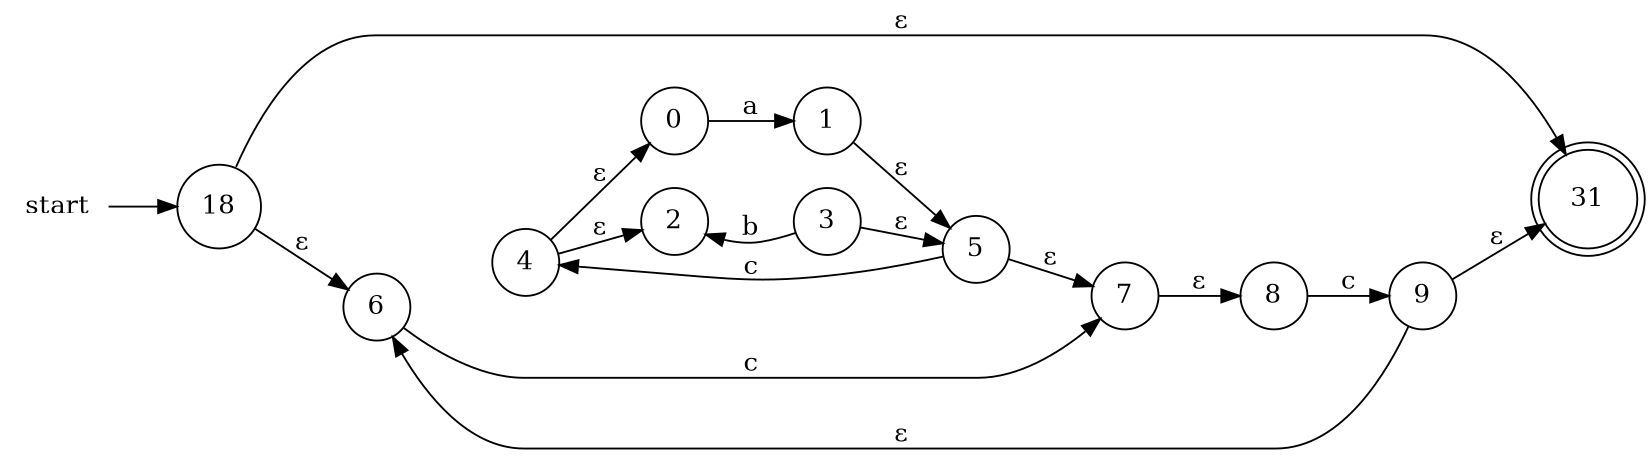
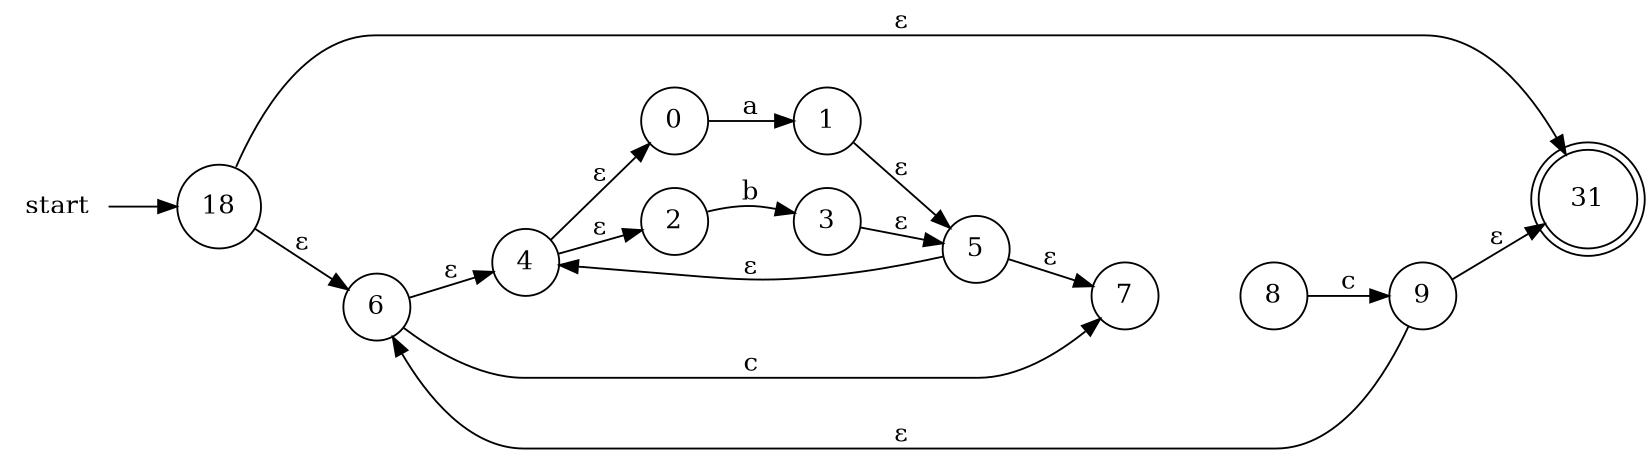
edge "3" -> "2": reversed
edge "5" -> "4": label "c" -> "ε"
edge "6" -> "4": added, label "ε"
edge "7" -> "8": removed, label "ε"
